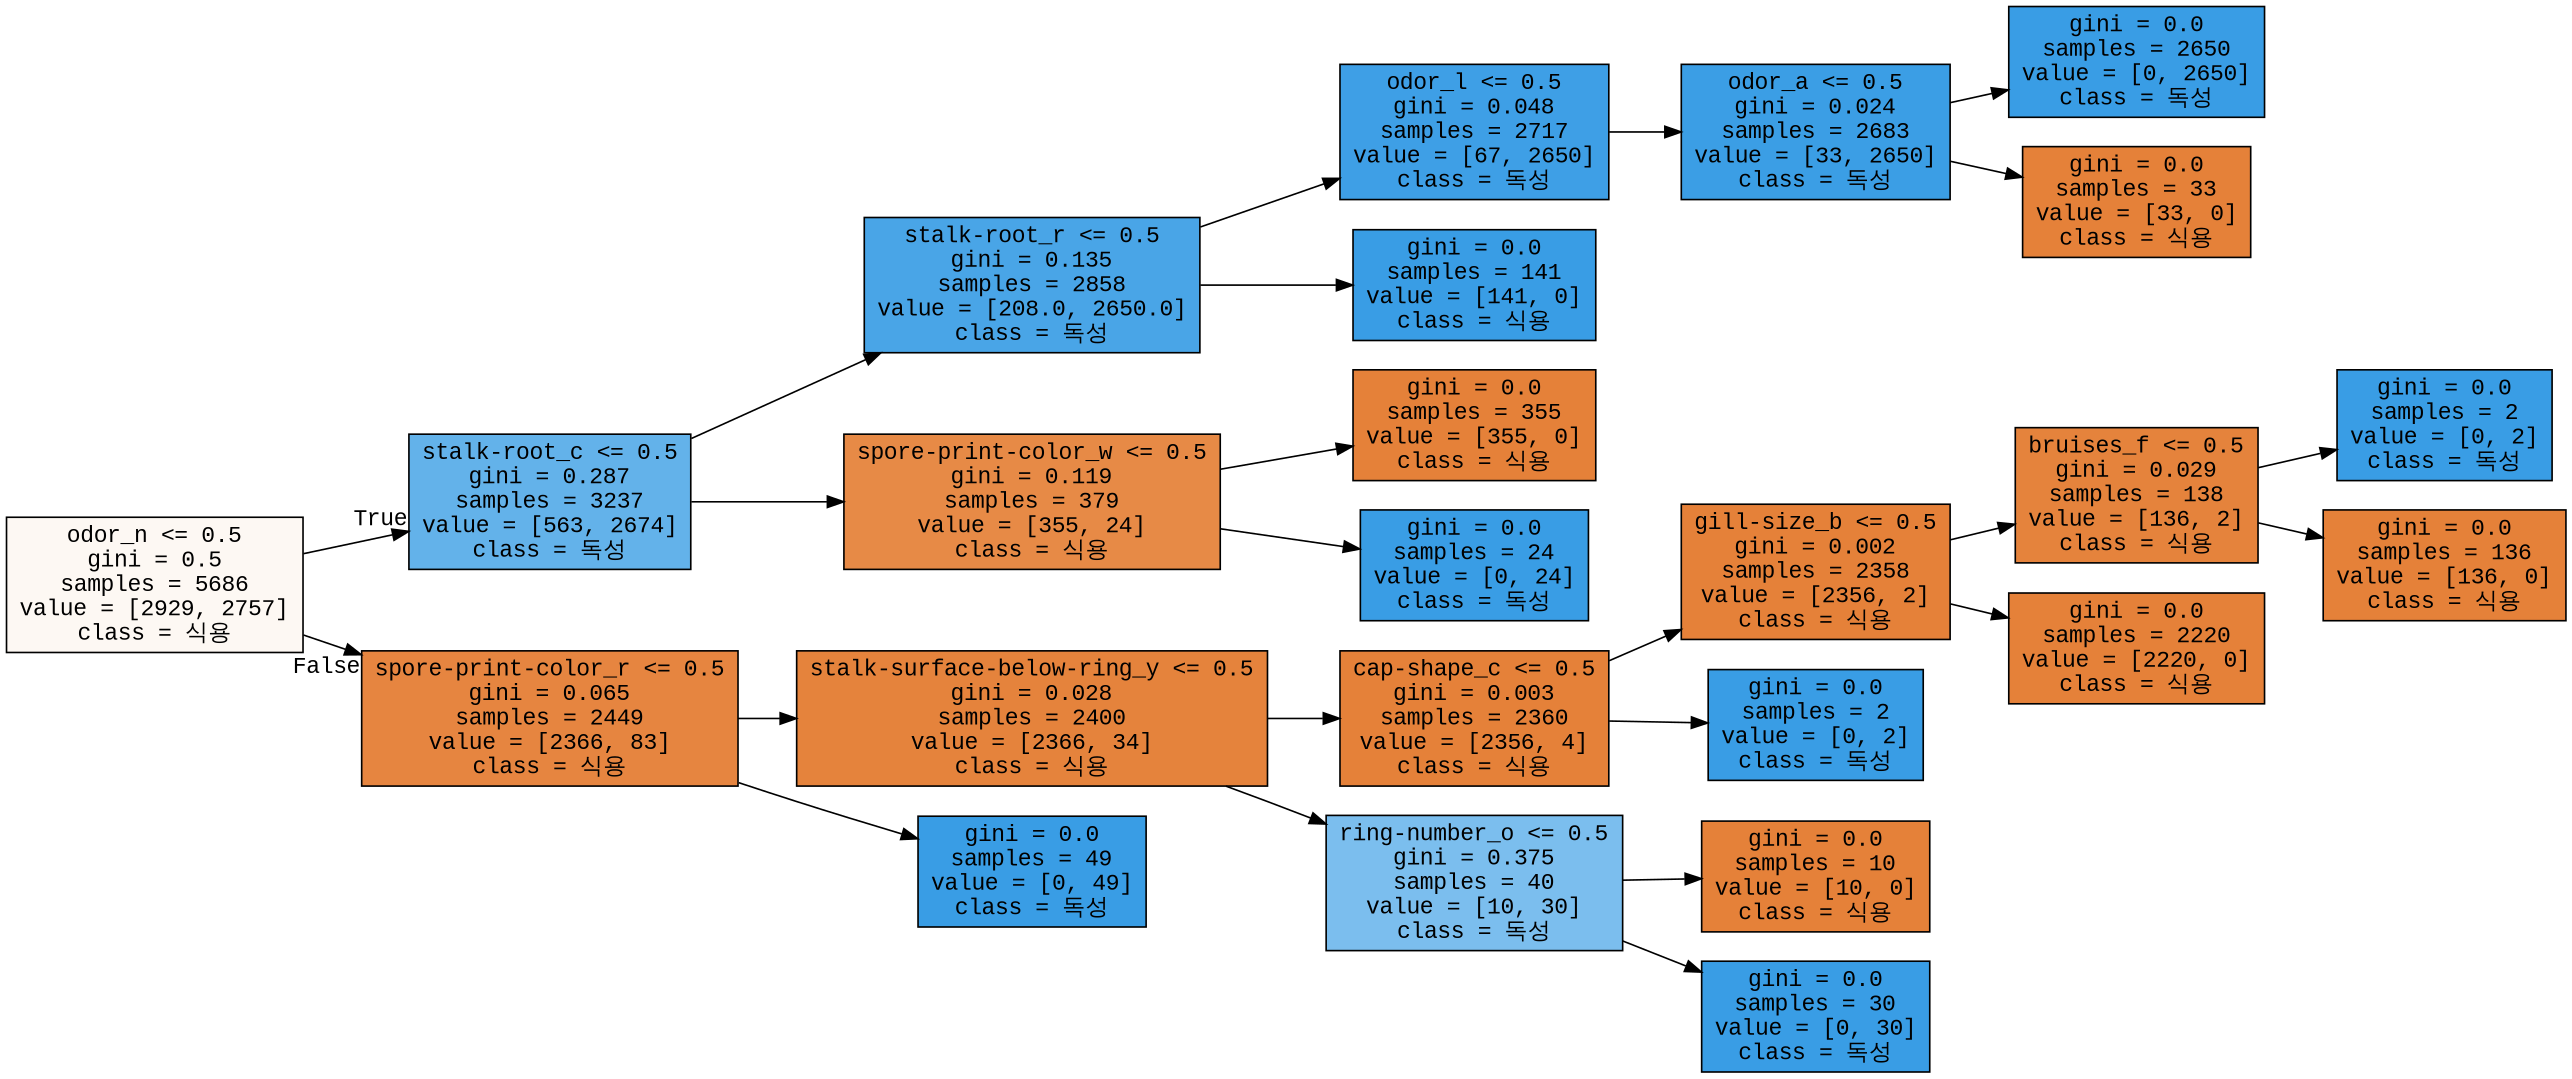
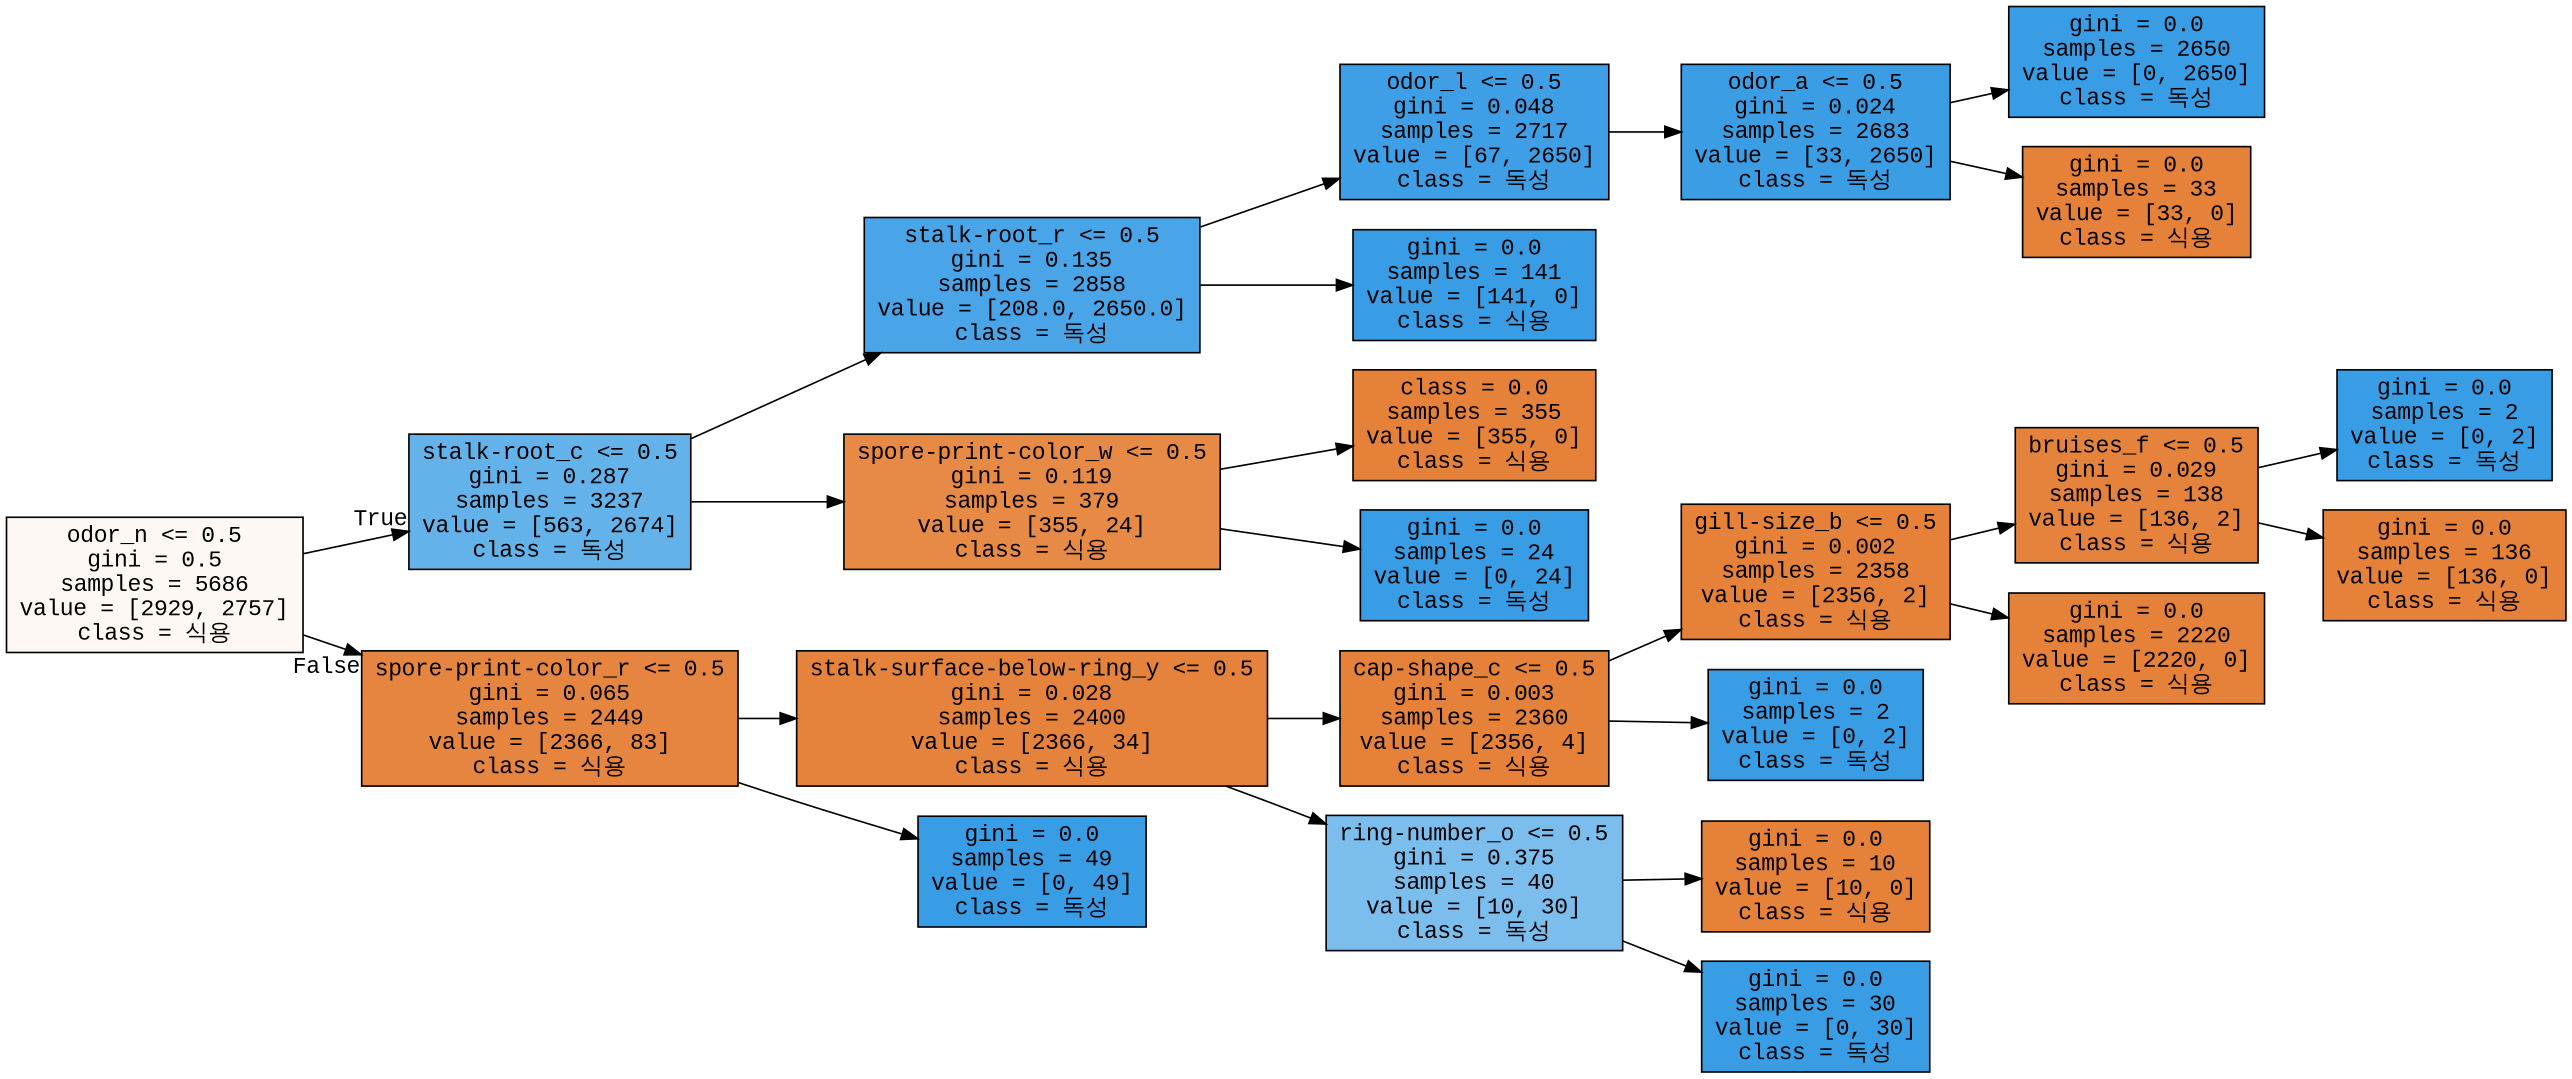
node "gini = 0.0 samples = 355 value = [355, 0] class = 식용": label "gini = 0.0 samples = 355 value = [355, 0] class = 식용" -> "class = 0.0 samples = 355 value = [355, 0] class = 식용"
